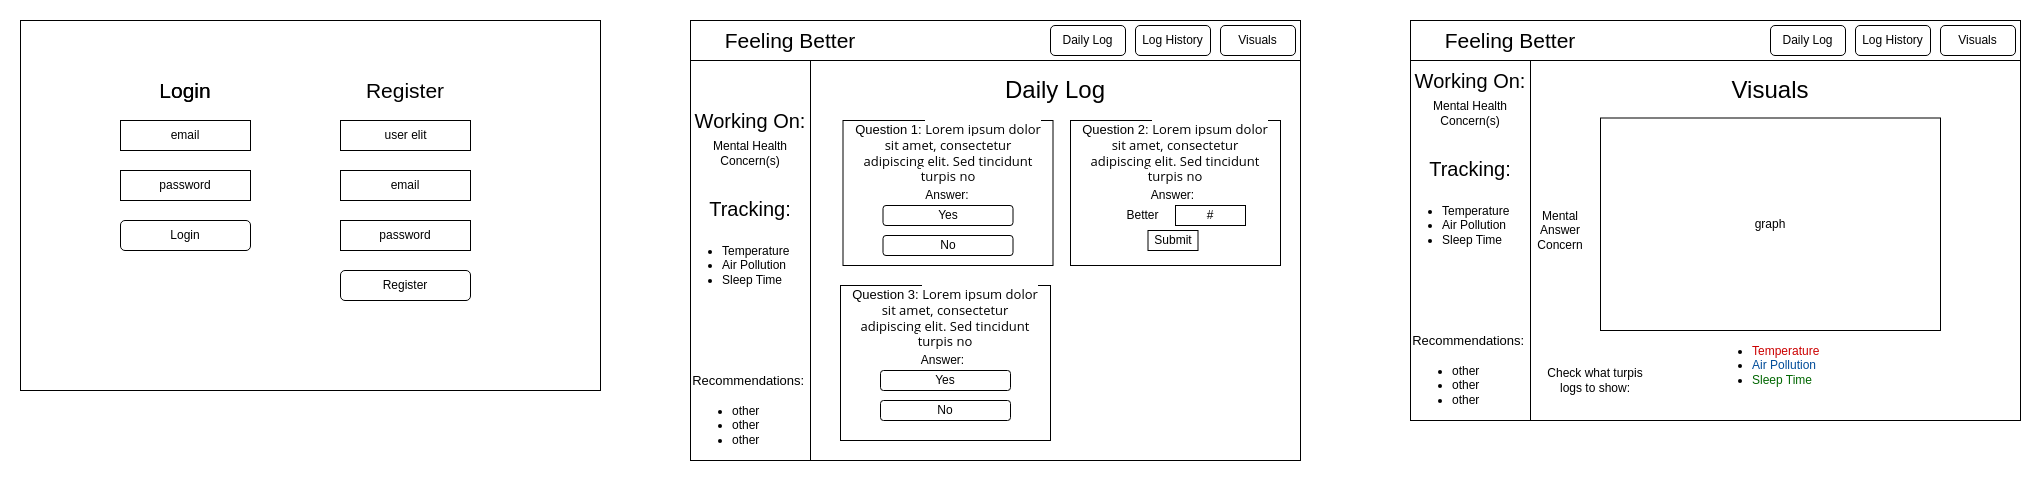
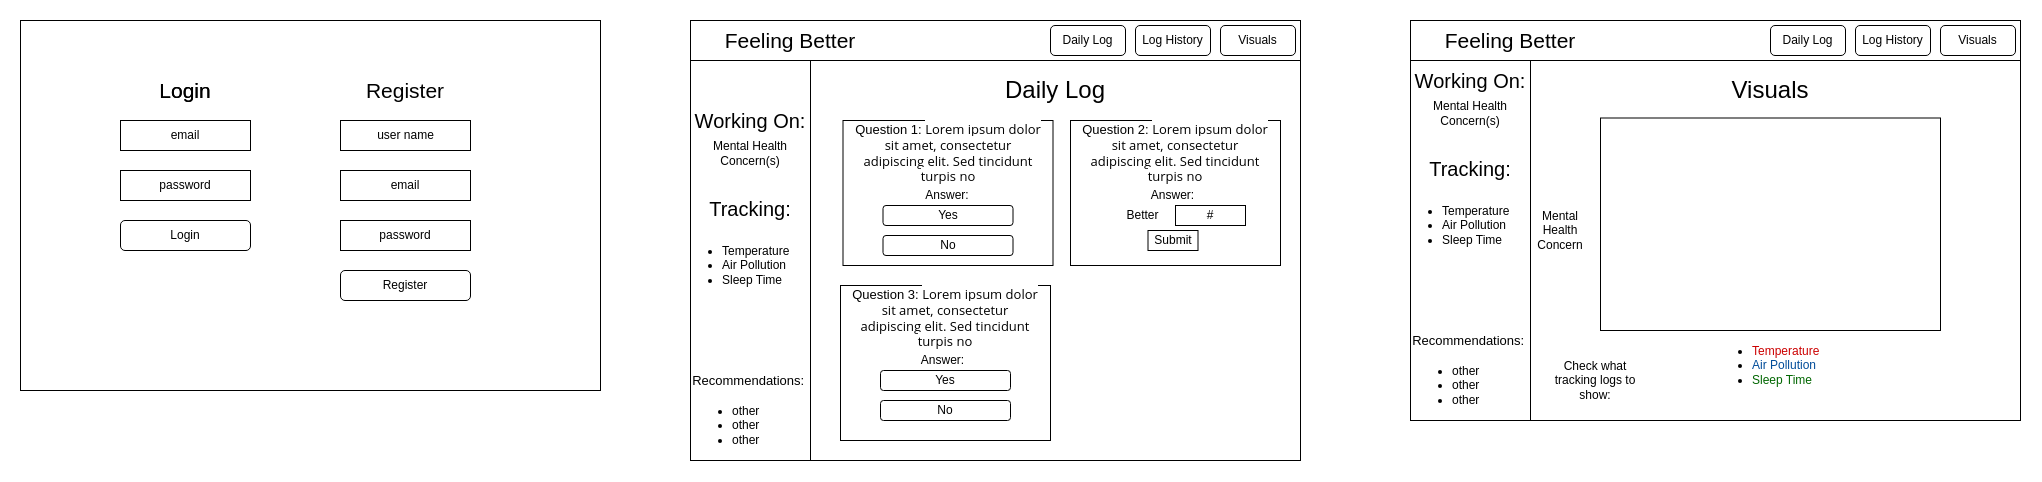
node "user elit": label "user elit" -> "user name"
node "graph": removed
node "Mental Answer Concern": label "Mental Answer Concern" -> "Mental Health Concern"
node "Check what turpis logs to show:": label "Check what turpis logs to show:" -> "Check what tracking logs to show:"
